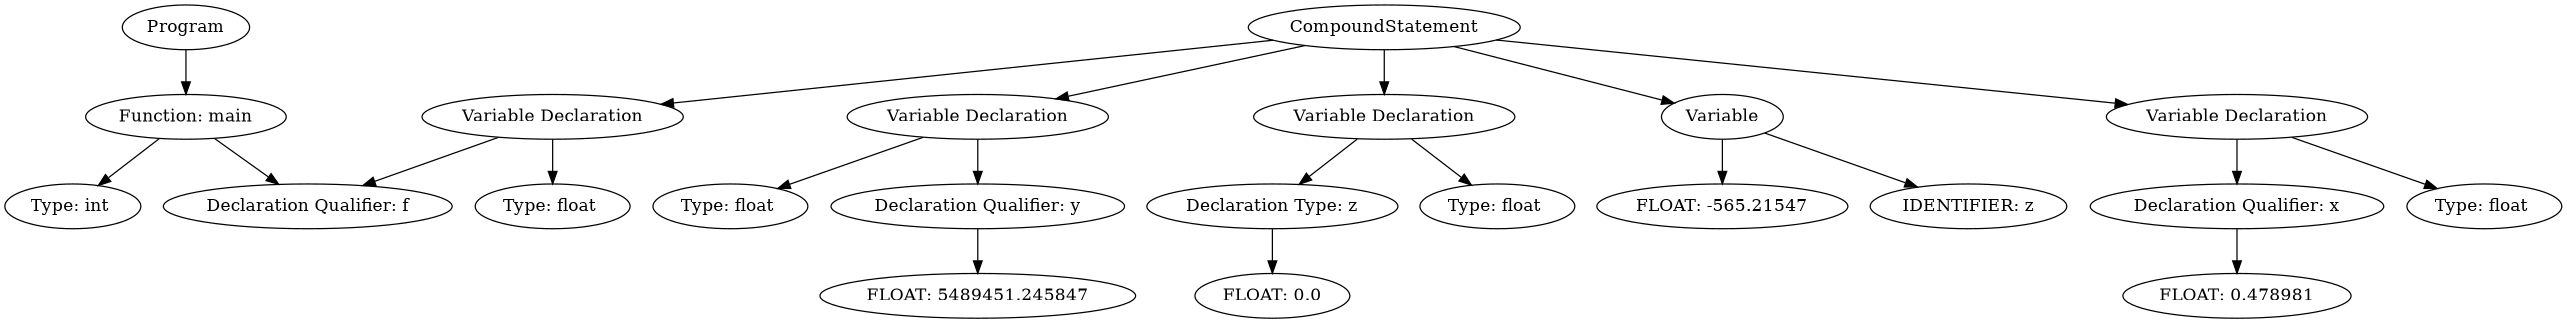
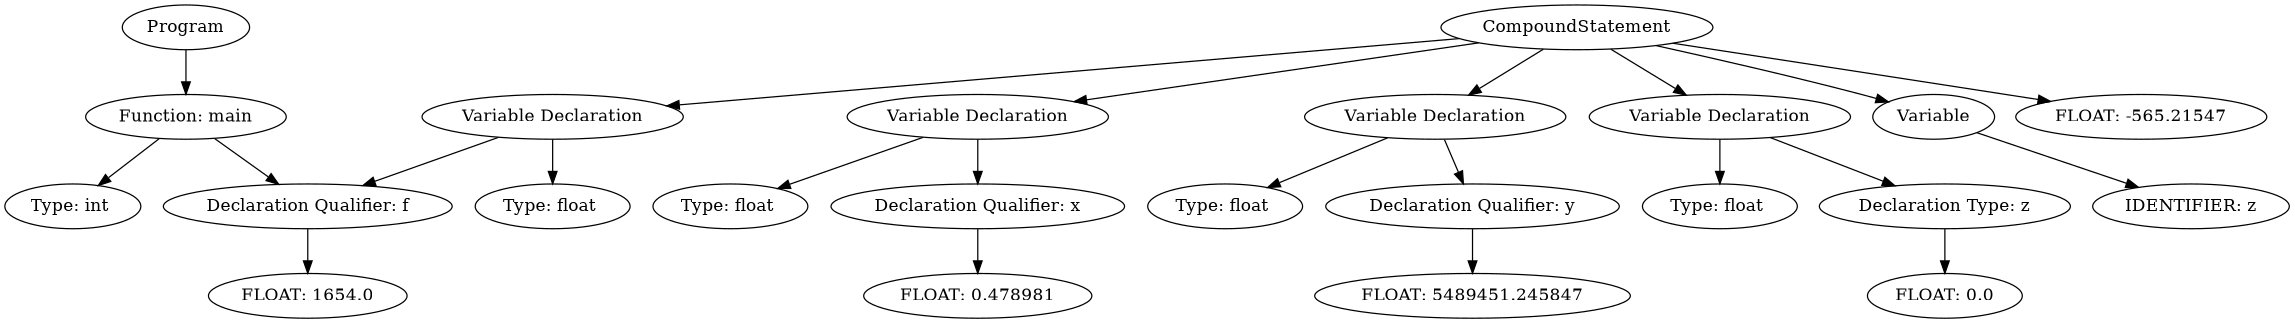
edge "Variable" -> "FLOAT: -565.21547": now "CompoundStatement" -> "FLOAT: -565.21547"
node "FLOAT: 1654.0": added
